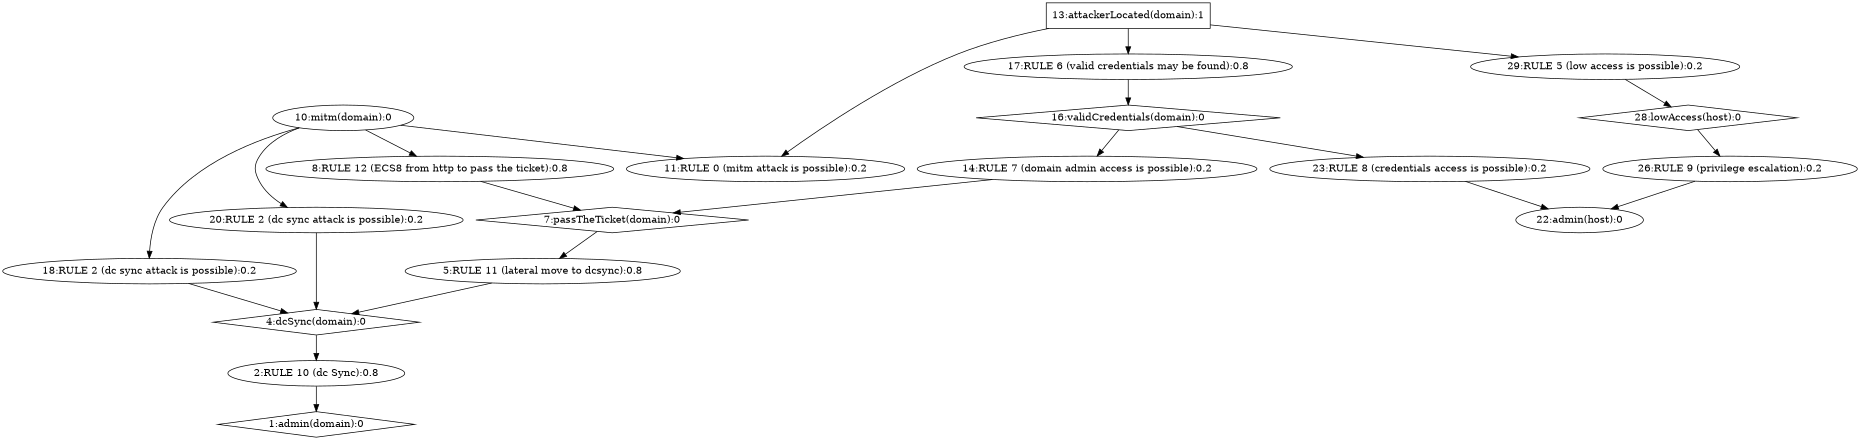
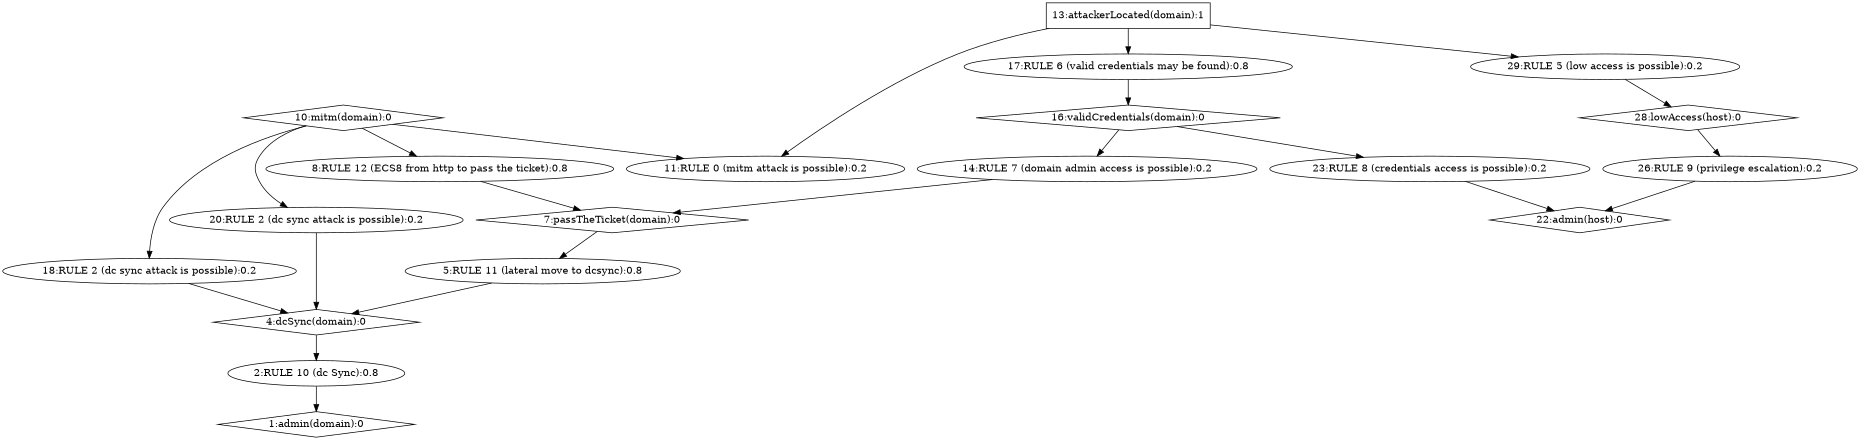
node "10:mitm(domain):0": shape ellipse -> diamond
node "22:admin(host):0": shape ellipse -> diamond
